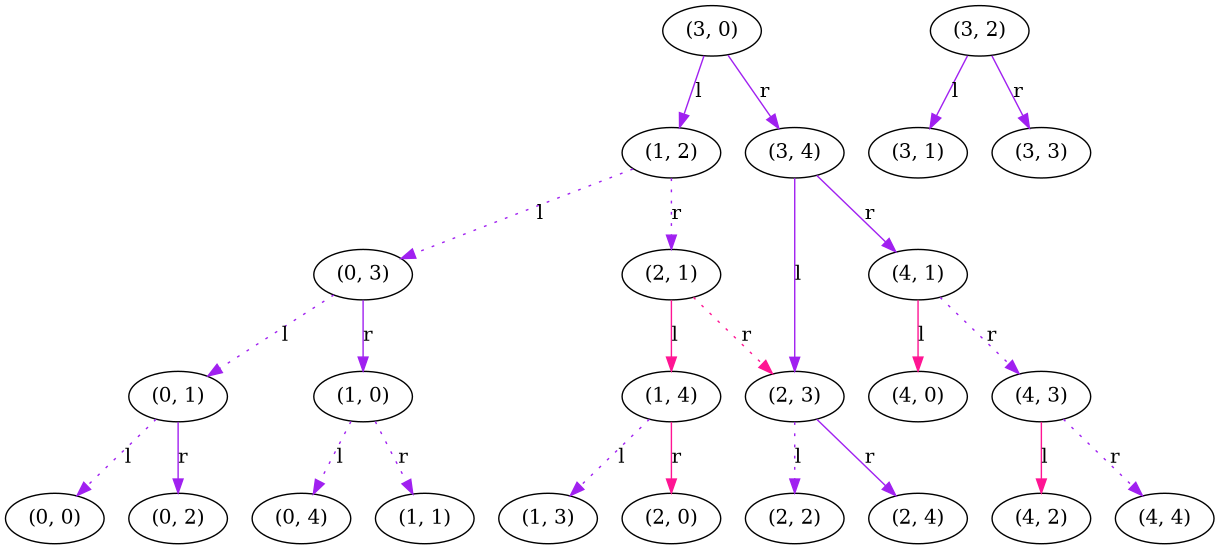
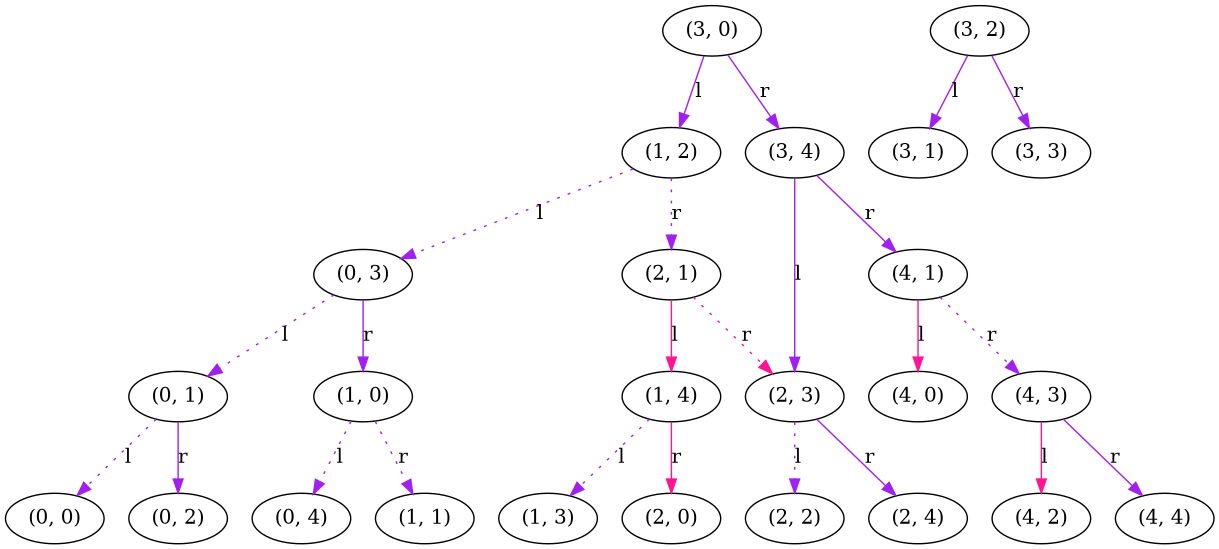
edge "(4, 3)" -> "(4, 4)": style dotted -> solid
